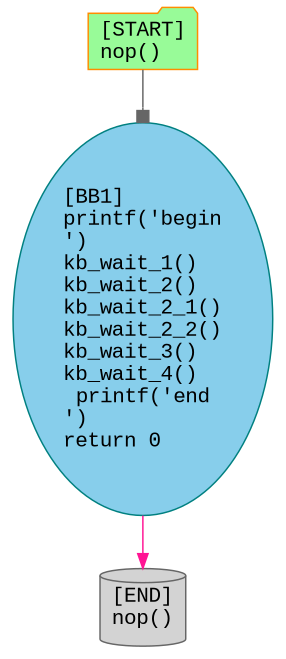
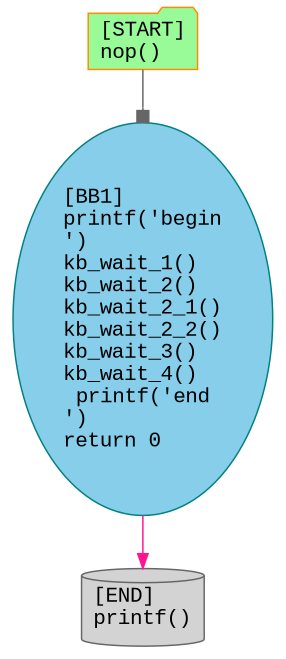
node "[END] nop()": label "[END] nop()" -> "[END] printf()"
